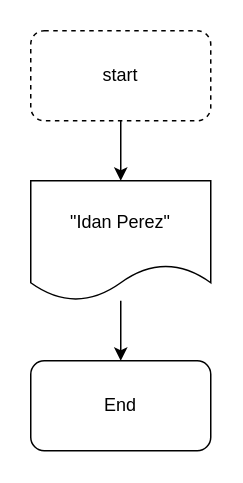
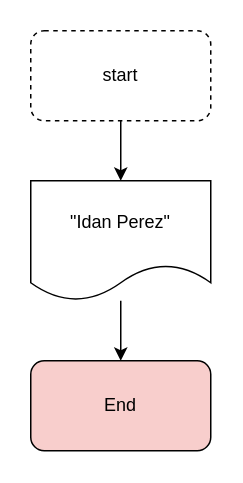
node "End": fillcolor #ffffff -> #f8cecc
